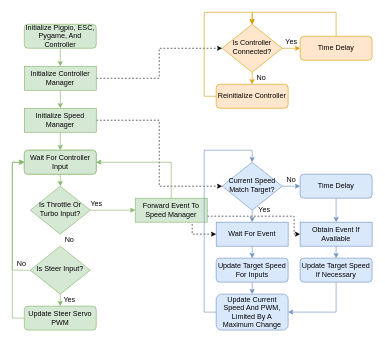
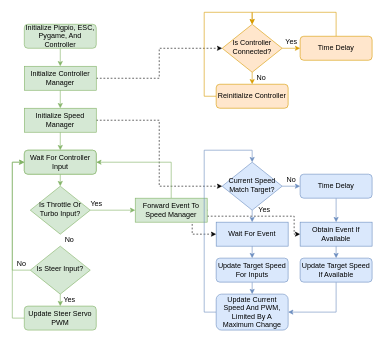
node "Update Target Speed If Necessary": label "Update Target Speed If Necessary" -> "Update Target Speed If Available"
